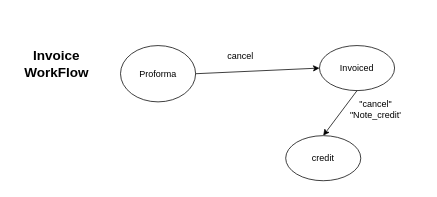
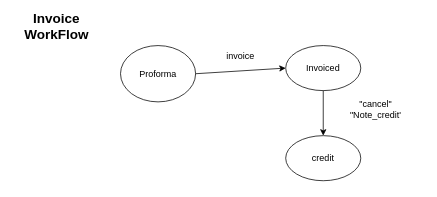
node "cancel": label "cancel" -> "invoice"
node "Invoice WorkFlow": moved (57, 64) -> (57, 27)
node "Invoiced": moved (357, 68) -> (323, 68)
